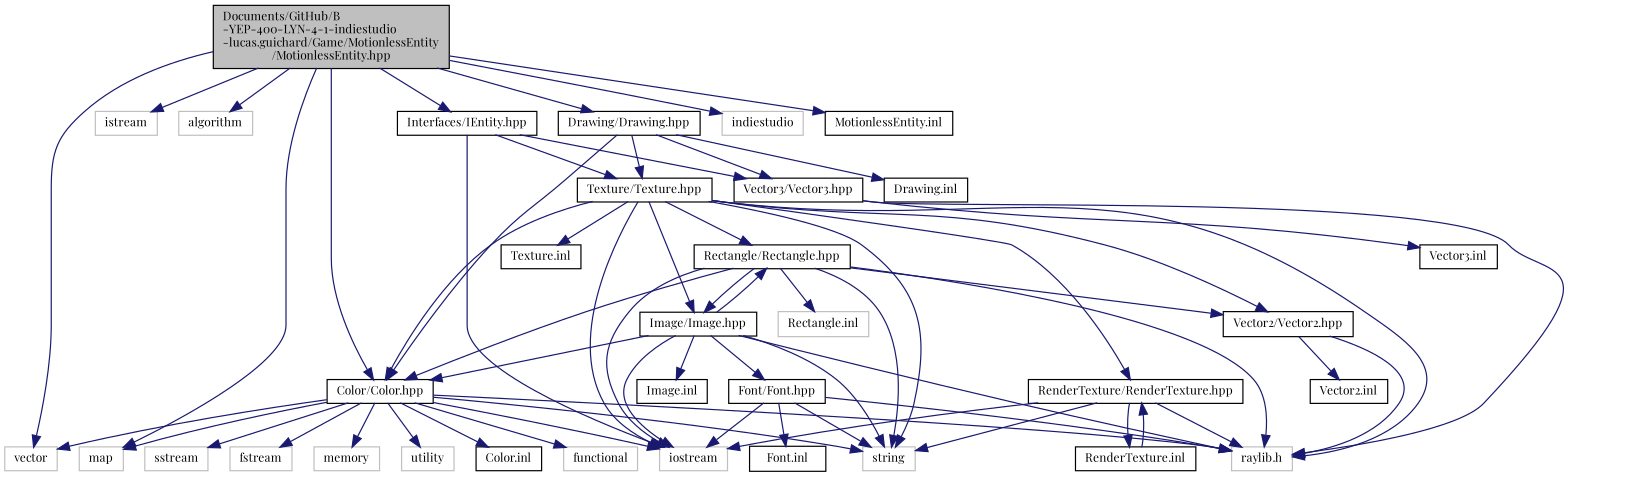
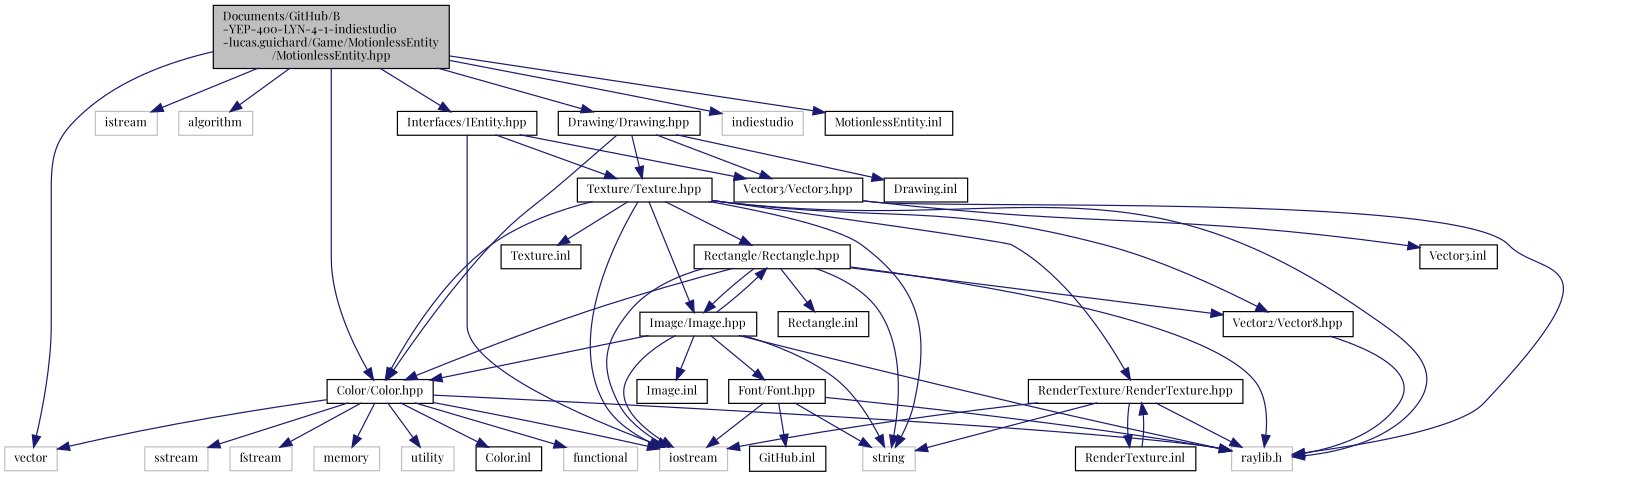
node "Rectangle.inl": color grey75 -> black
node "Vector2/Vector2.hpp": label "Vector2/Vector2.hpp" -> "Vector2/Vector8.hpp"
node "Vector2.inl": removed
edge "Color/Color.hpp" -> "string": removed
node "map": removed
node "Font.inl": label "Font.inl" -> "GitHub.inl"
